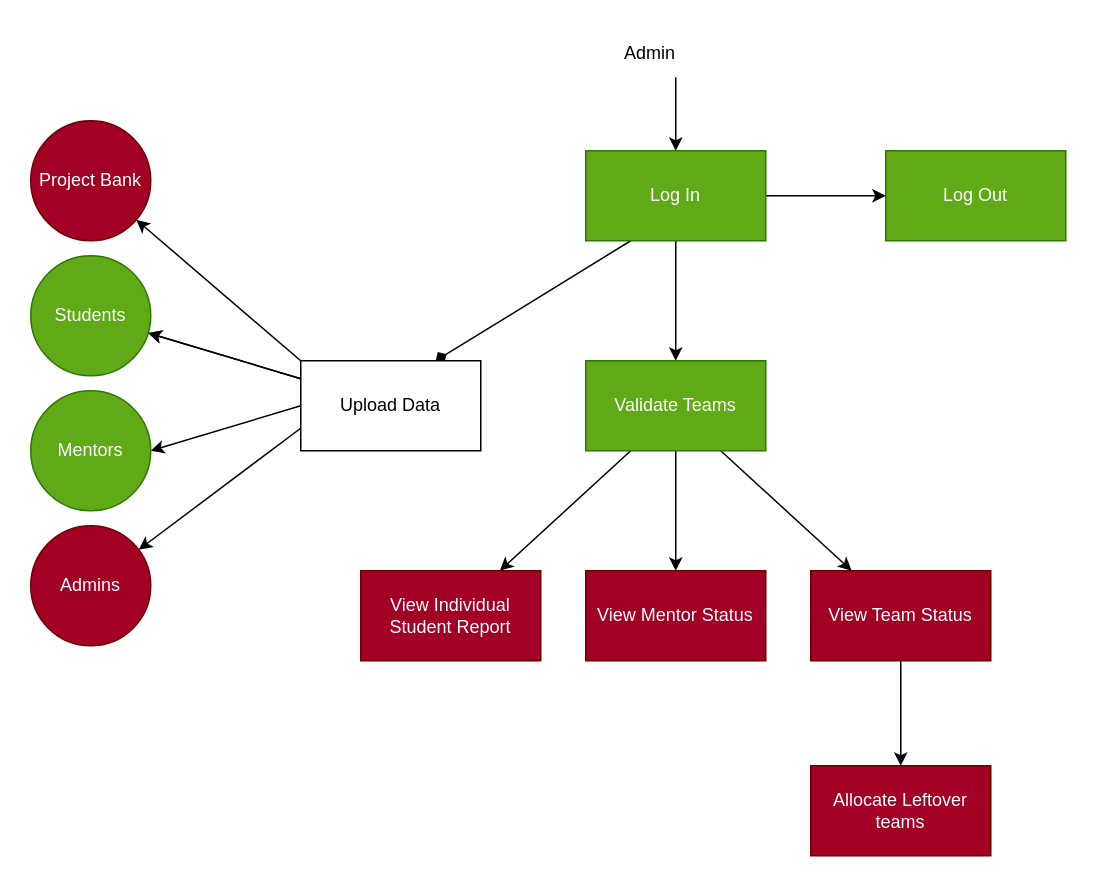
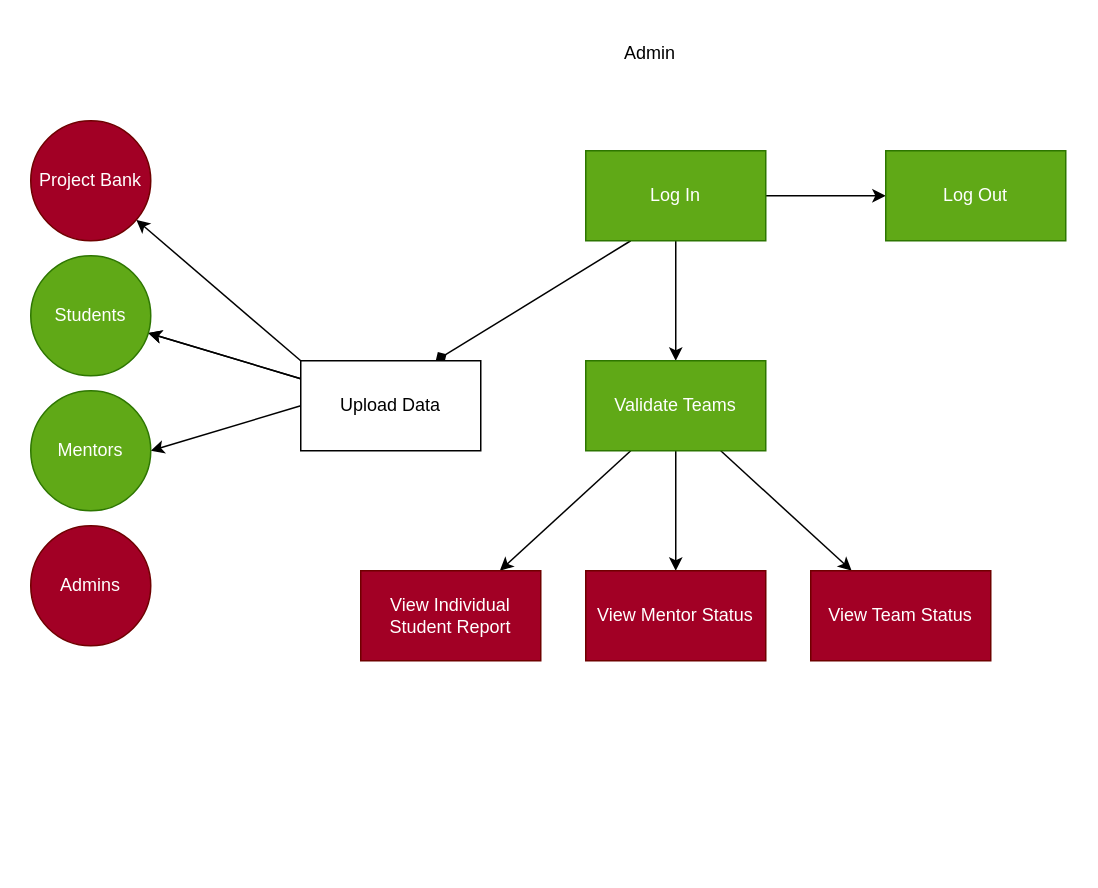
edge "Admin" -> "Log In": removed
edge "Upload Data" -> "Admins": removed
edge "View Team Status" -> "Allocate Leftover teams": removed
node "Allocate Leftover teams": removed
